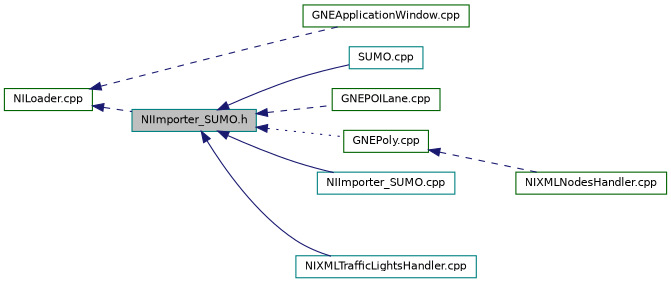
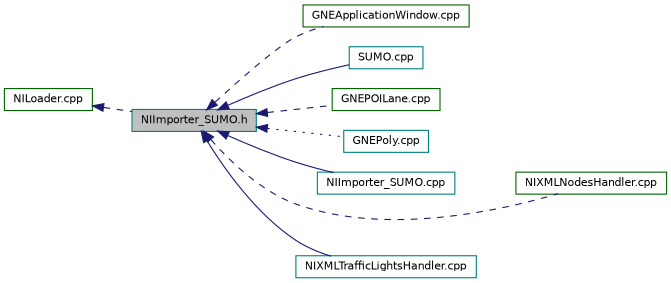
edge "GNEApplicationWindow.cpp" -> "NILoader.cpp": now "GNEApplicationWindow.cpp" -> "NIImporter_SUMO.h"
node "GNEPoly.cpp": color darkgreen -> teal
edge "NIXMLNodesHandler.cpp" -> "GNEPoly.cpp": now "NIXMLNodesHandler.cpp" -> "NIImporter_SUMO.h"
